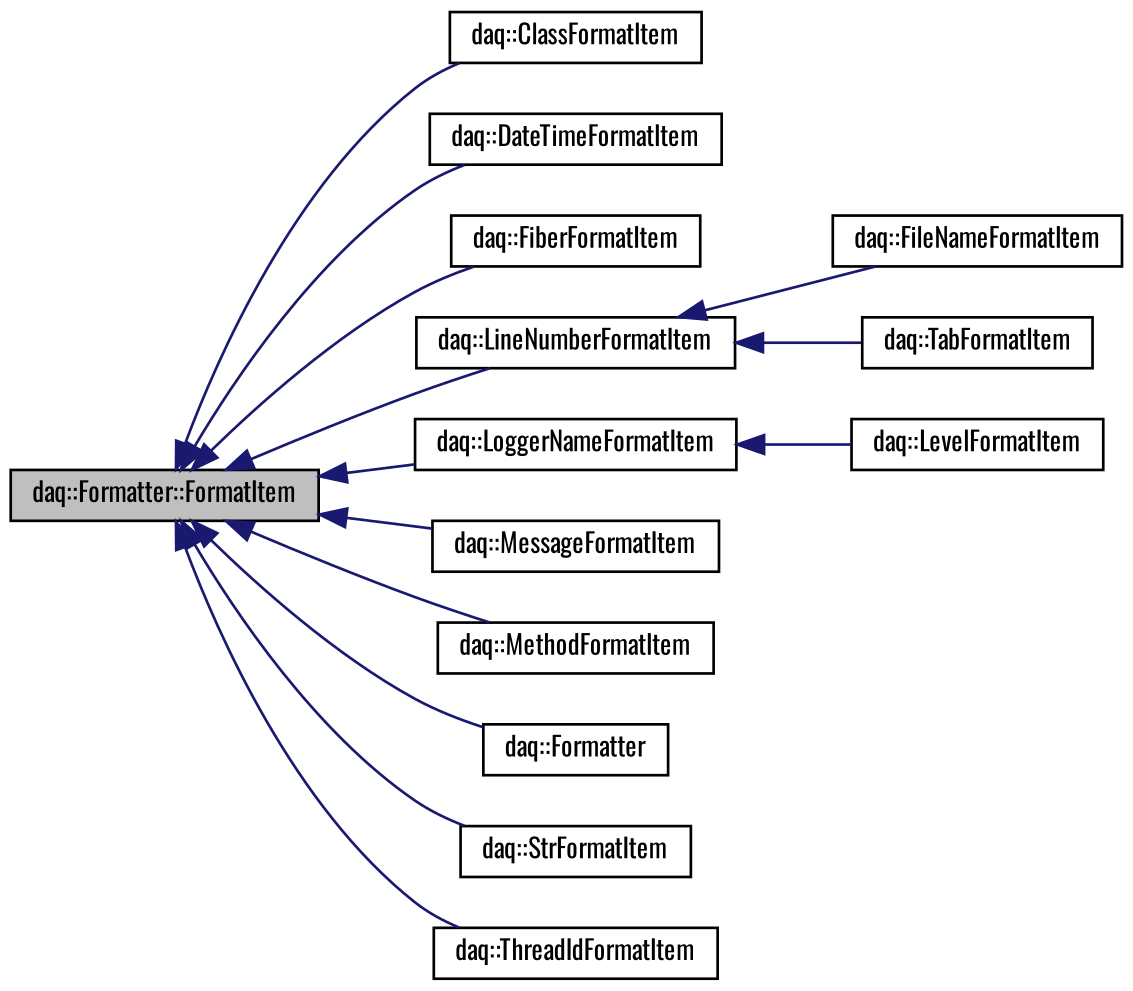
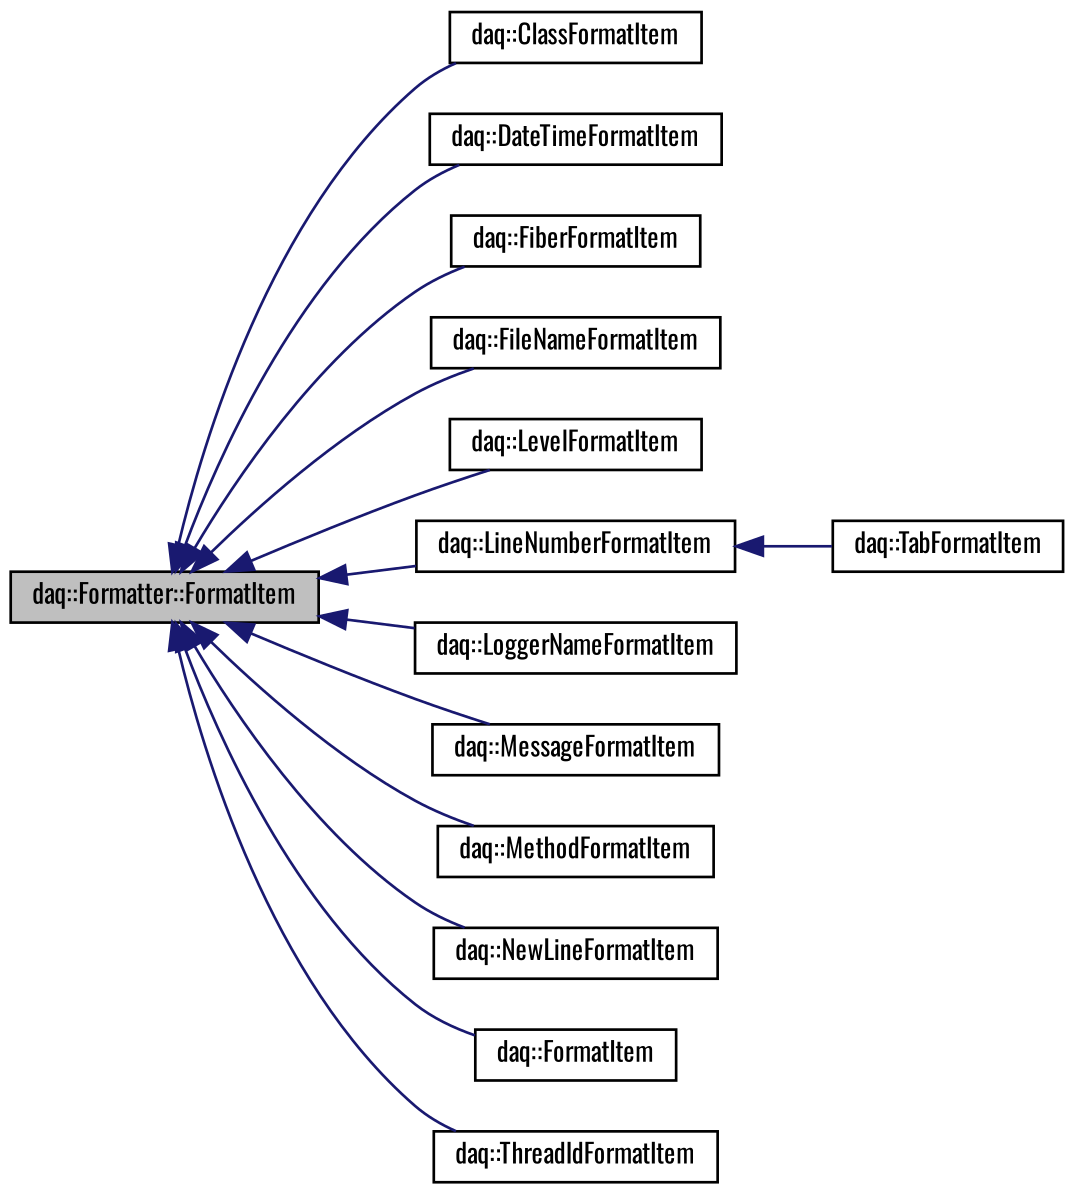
edge "daq::FileNameFormatItem" -> "daq::LineNumberFormatItem": now "daq::FileNameFormatItem" -> "daq::Formatter::FormatItem"
edge "daq::LevelFormatItem" -> "daq::LoggerNameFormatItem": now "daq::LevelFormatItem" -> "daq::Formatter::FormatItem"
node "daq::Formatter": label "daq::Formatter" -> "daq::NewLineFormatItem"
node "daq::StrFormatItem": label "daq::StrFormatItem" -> "daq::FormatItem"
